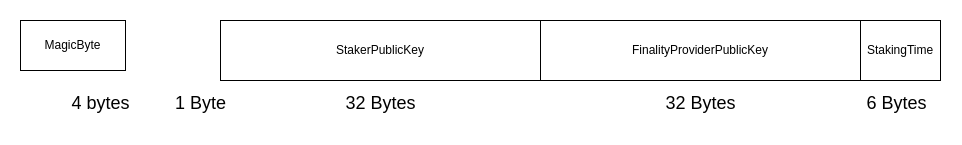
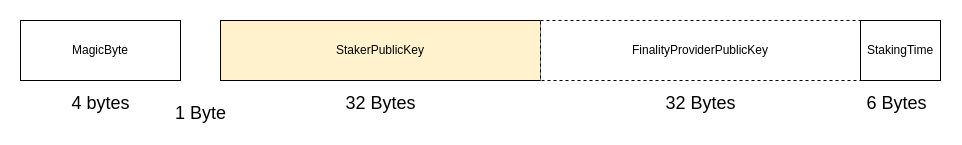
node "MagicByte": size 105x50 -> 160x60
node "StakerPublicKey": fillcolor #ffffff -> #fff2cc
node "FinalityProviderPublicKey": style solid -> dashed
node "1 Byte": moved (201, 104) -> (201, 114)
